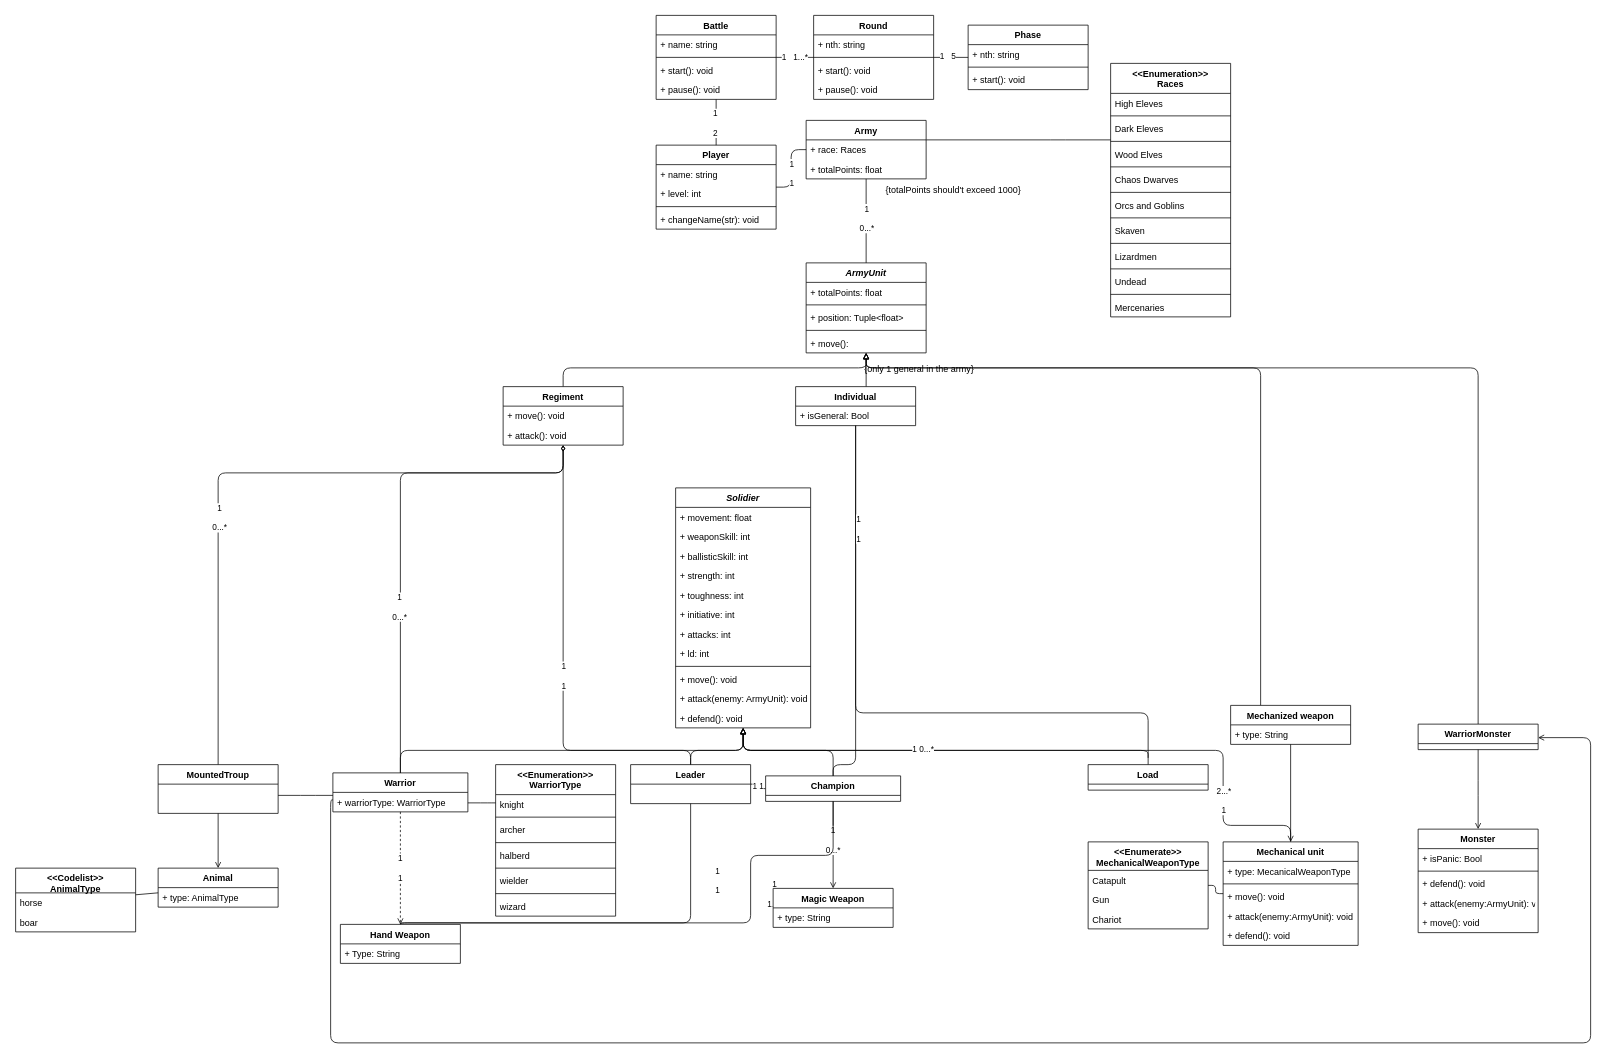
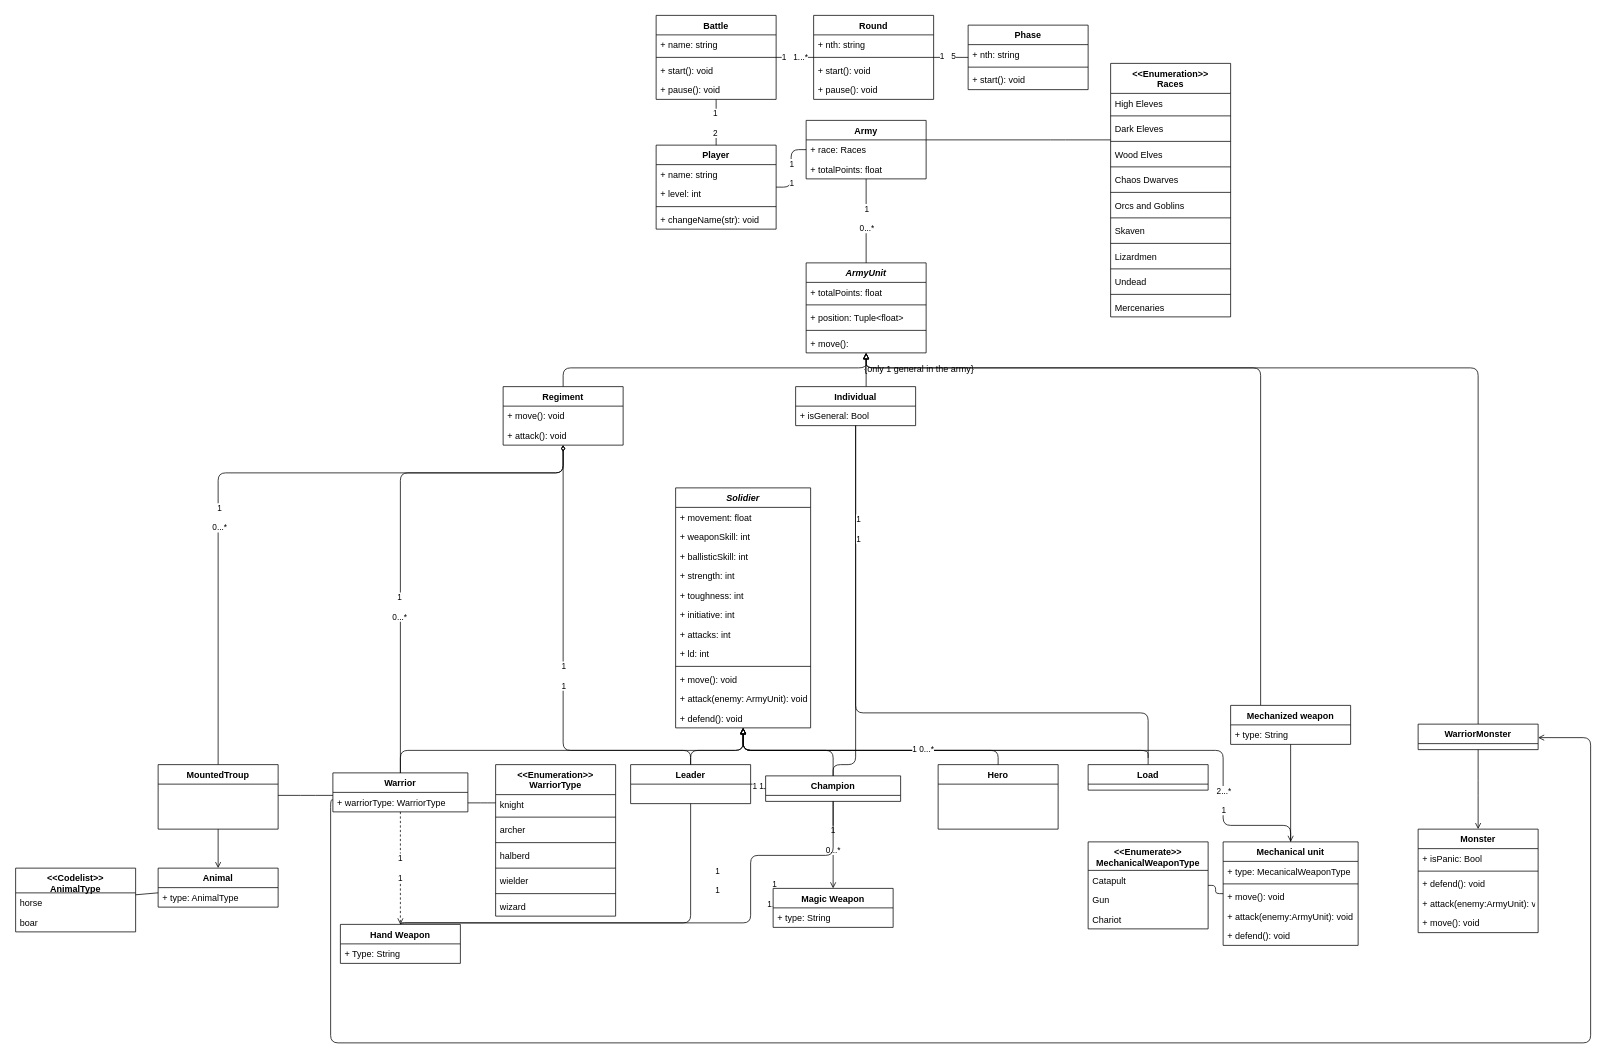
node "{totalPoints should't exceed 1000}": removed
edge "Hero" -> "Solidier": added
node "MountedTroup": size 120x49 -> 120x65
node "Hero": added
